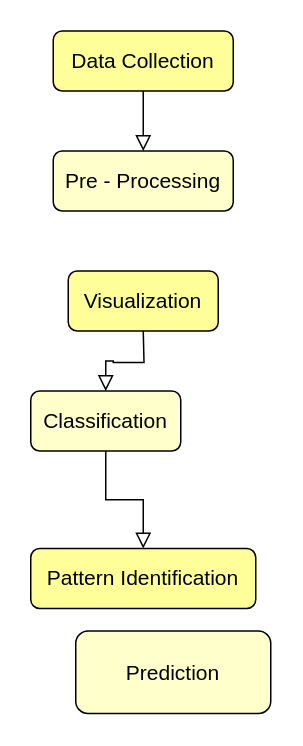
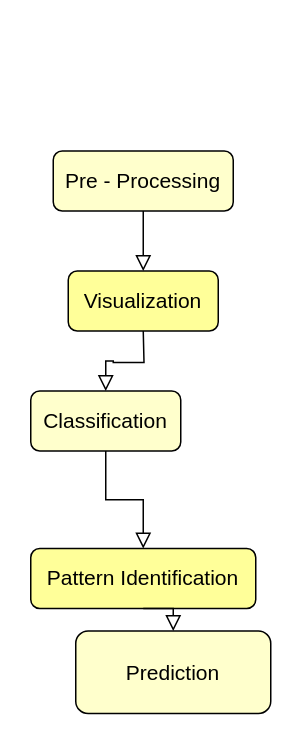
node "Data Collection": removed
edge "Data Collection" -> "Pre - Processing": removed
edge "Pre - Processing" -> "Visualization": added
edge "Pattern Identification" -> "Prediction": added
